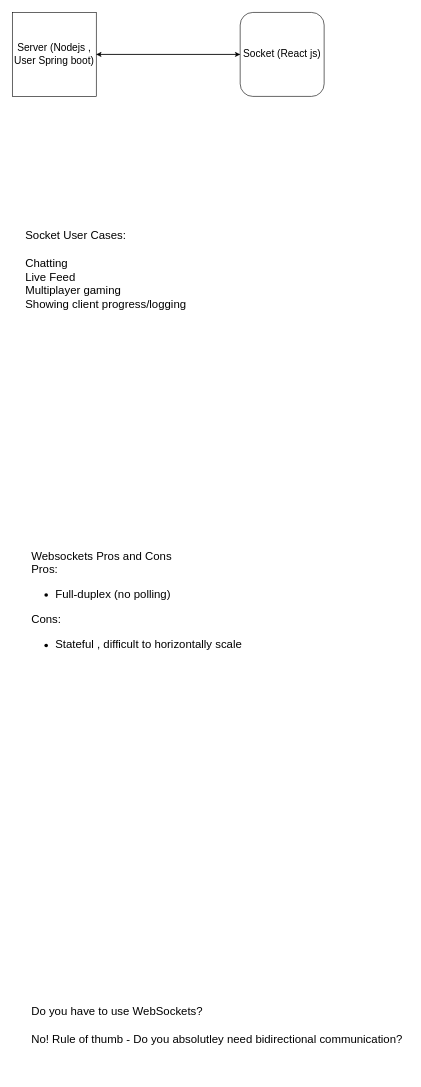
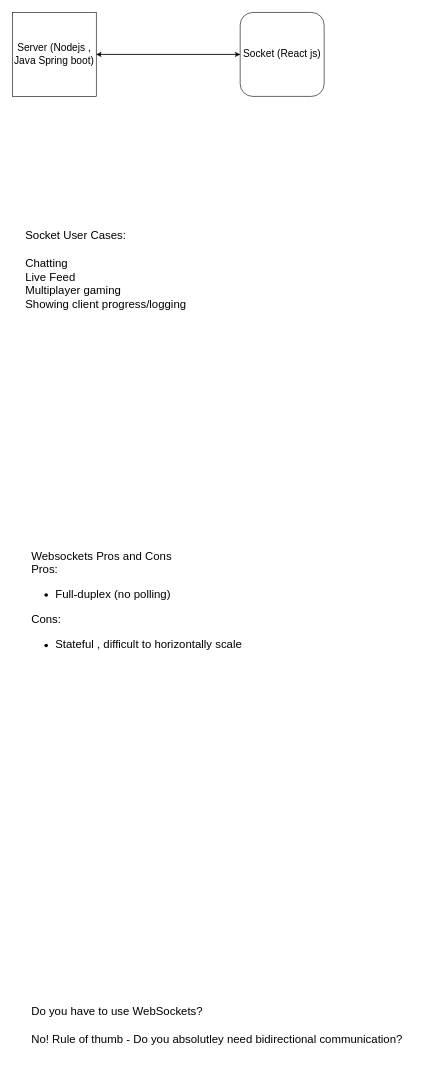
node "Server (Nodejs , User Spring boot)": label "Server (Nodejs , User Spring boot)" -> "Server (Nodejs , Java Spring boot)"
